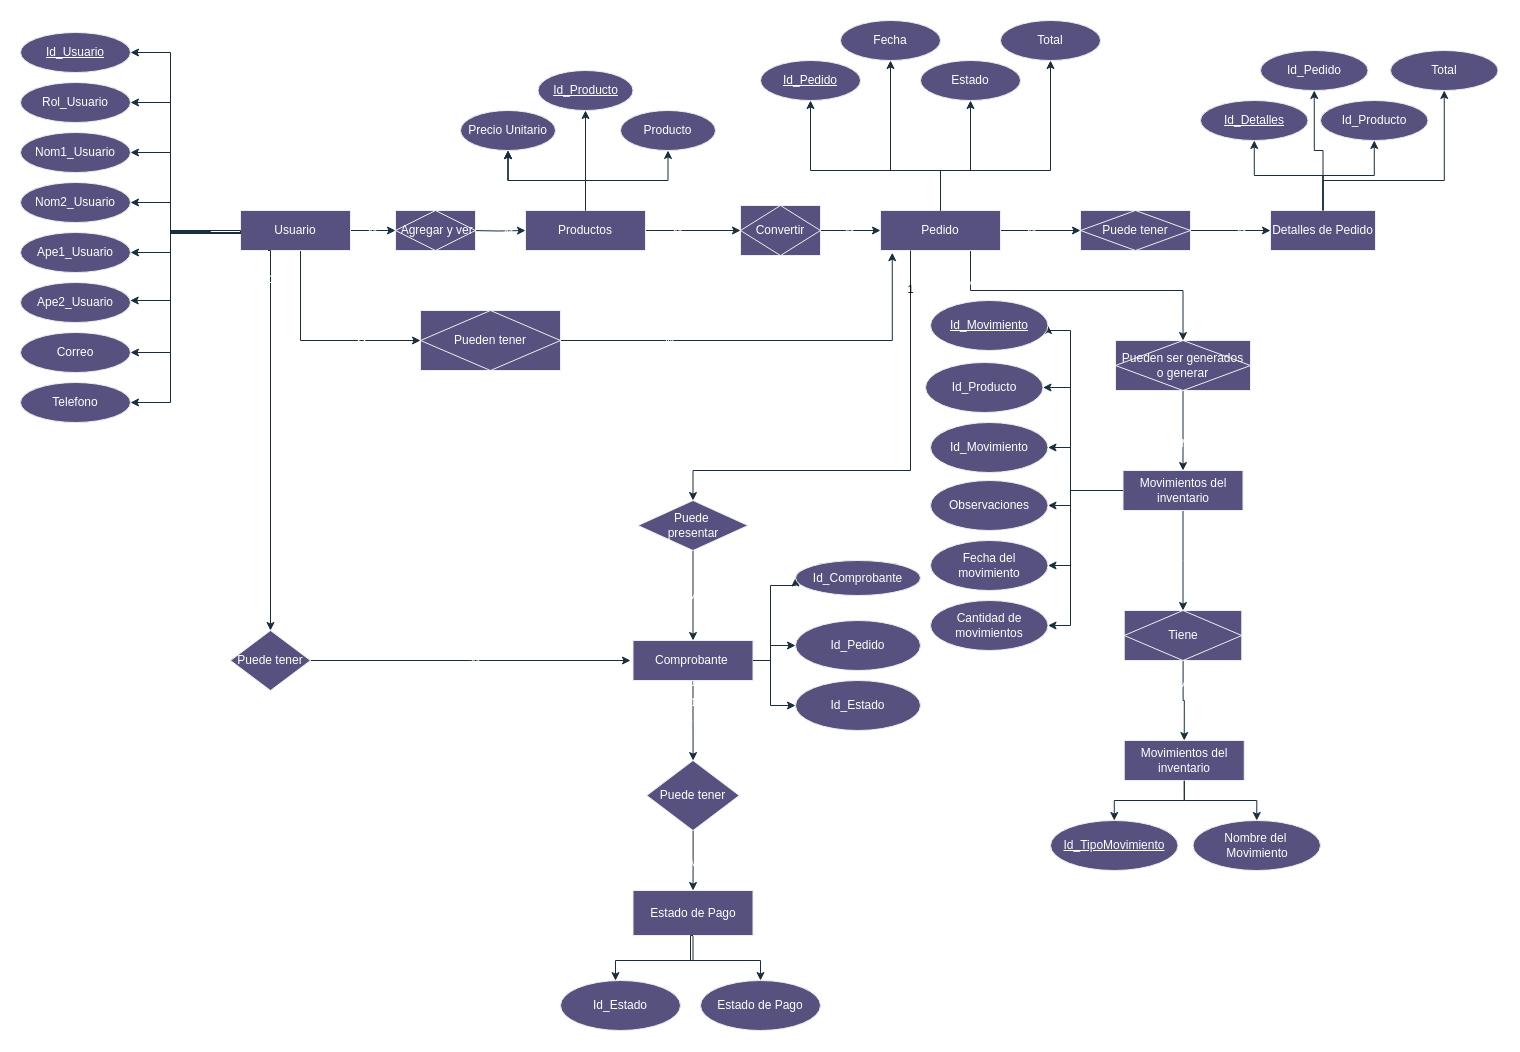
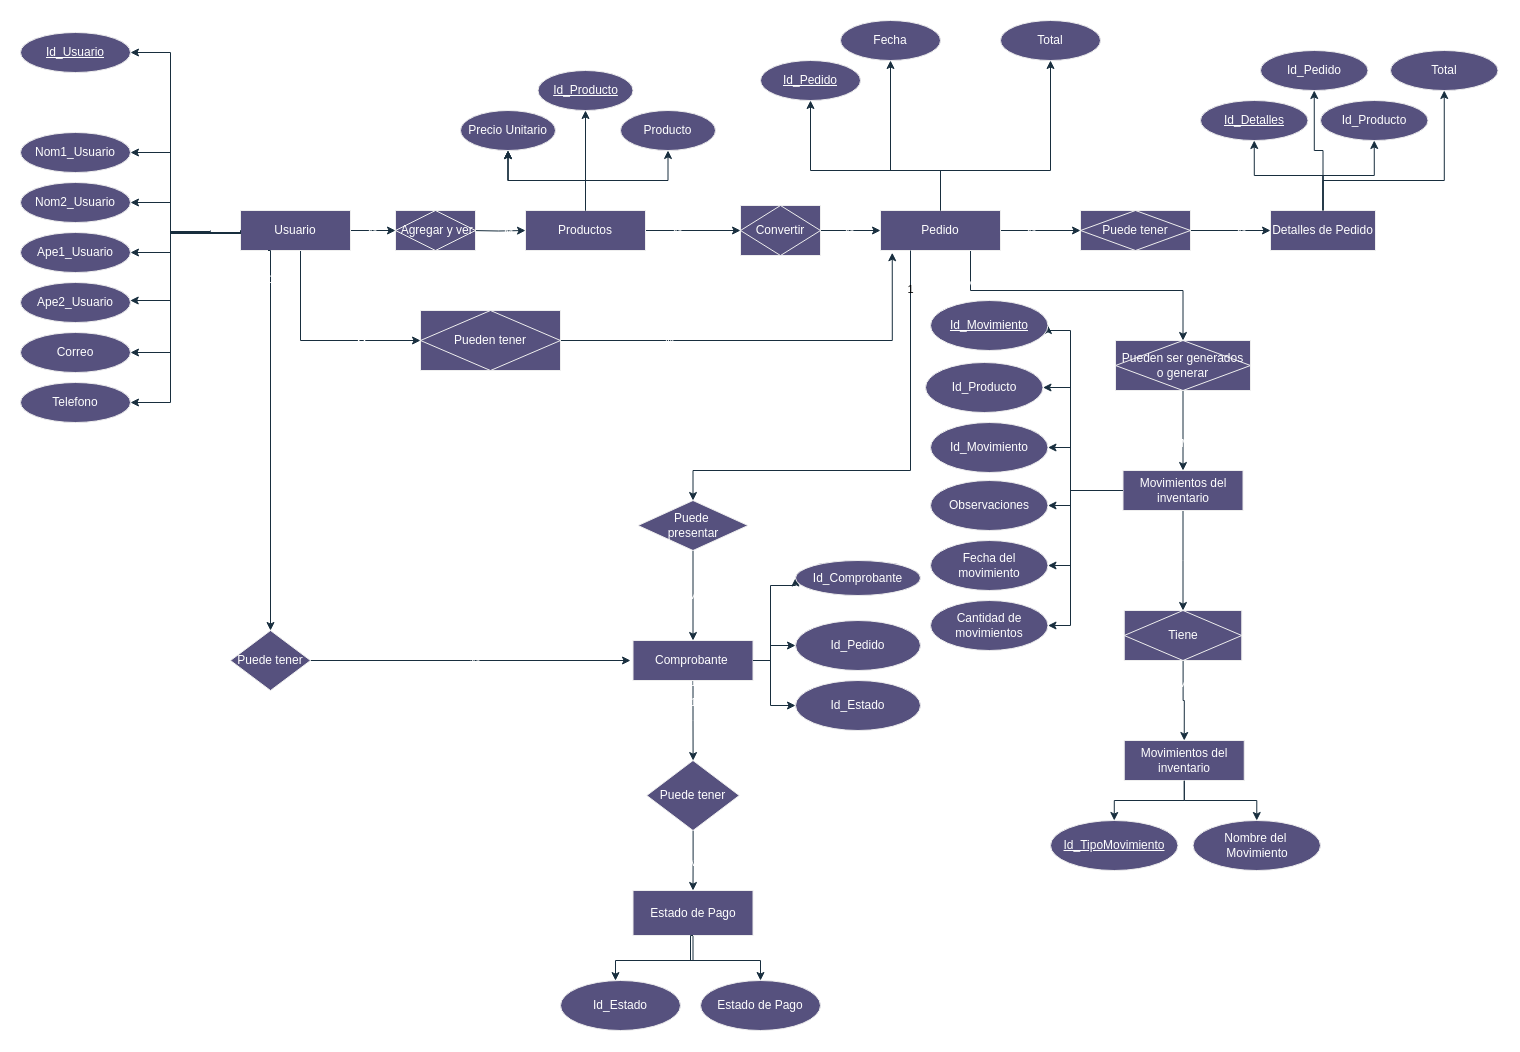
node "Estado": removed
node "Rol_Usuario": removed
edge "Usuario" -> "Rol_Usuario": removed
edge "Pedido" -> "Estado": removed
